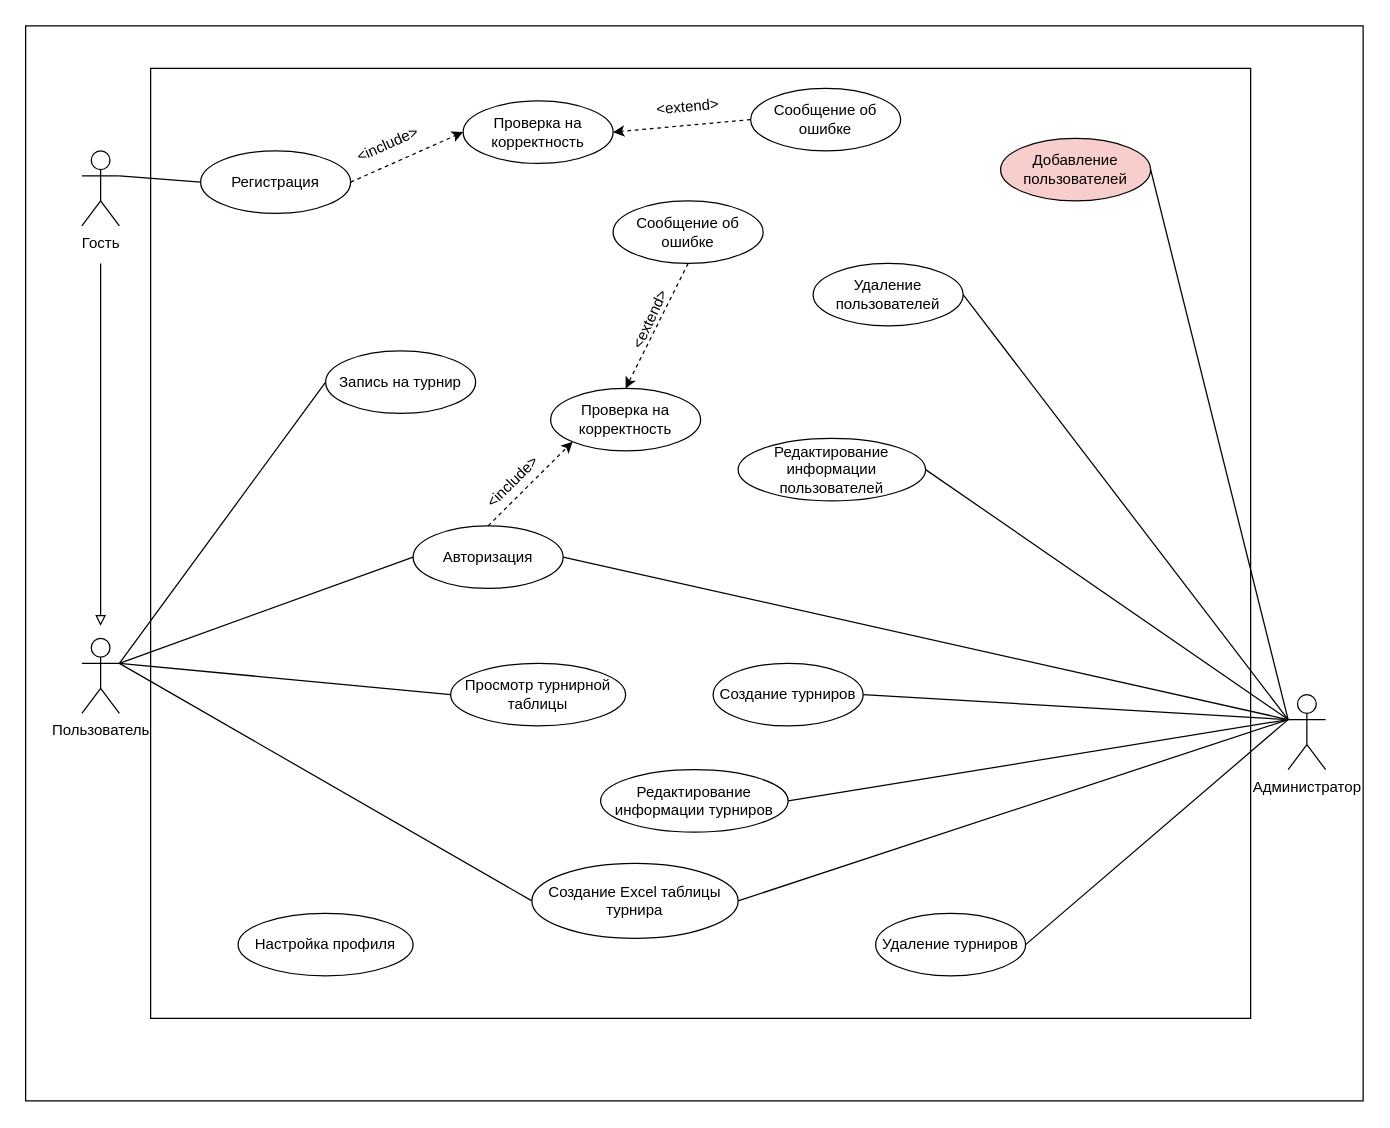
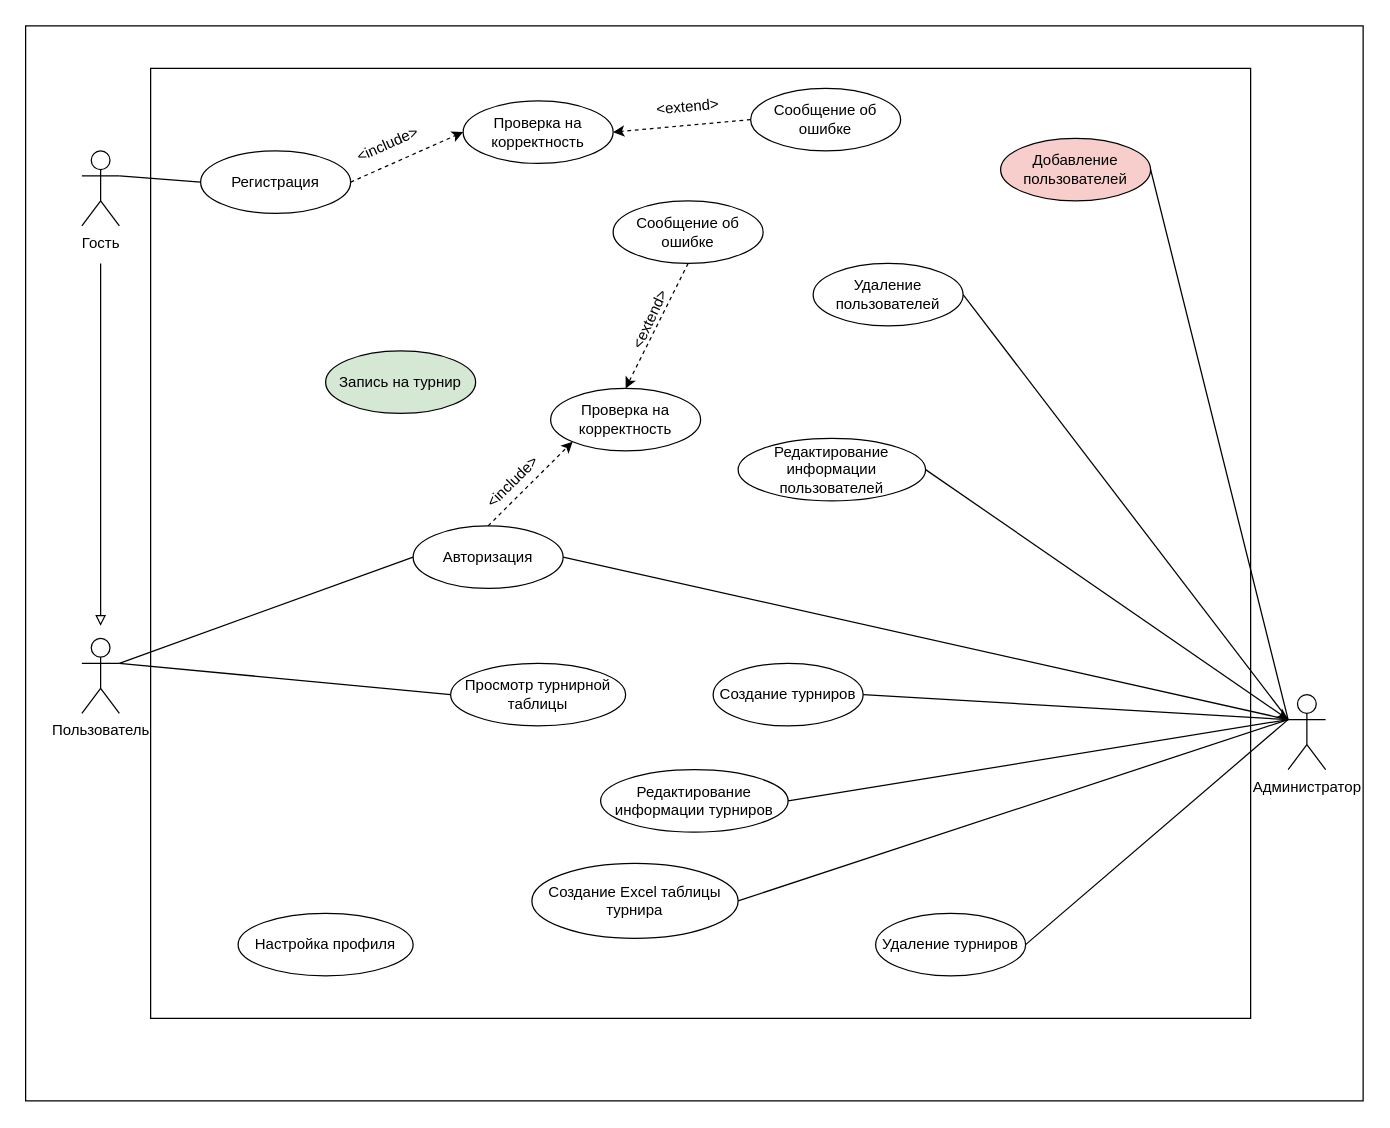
node "Запись на турнир": fillcolor #ffffff -> #d5e8d4
edge "Запись на турнир" -- "Пользователь": removed
edge "Редактирование информации пользователей" -- "Администратор": arrowhead none -> classic
edge "Пользователь" -- "Создание Excel таблицы турнира": removed
